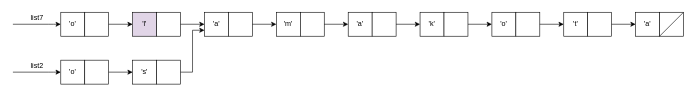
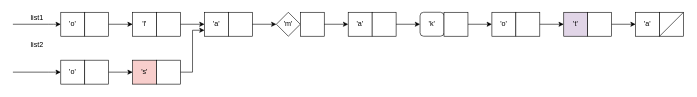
node "list7": label "list7" -> "list1"
node "'l'": fillcolor #e1d5e7 -> #ffffff
node "'m'": shape rectangle -> diamond
node "'k'": shape rectangle -> rounded rectangle
node "'t'": fillcolor #ffffff -> #e1d5e7
node "list2": moved (36, 66) -> (36, 45)
node "'s'": fillcolor #ffffff -> #f8cecc
